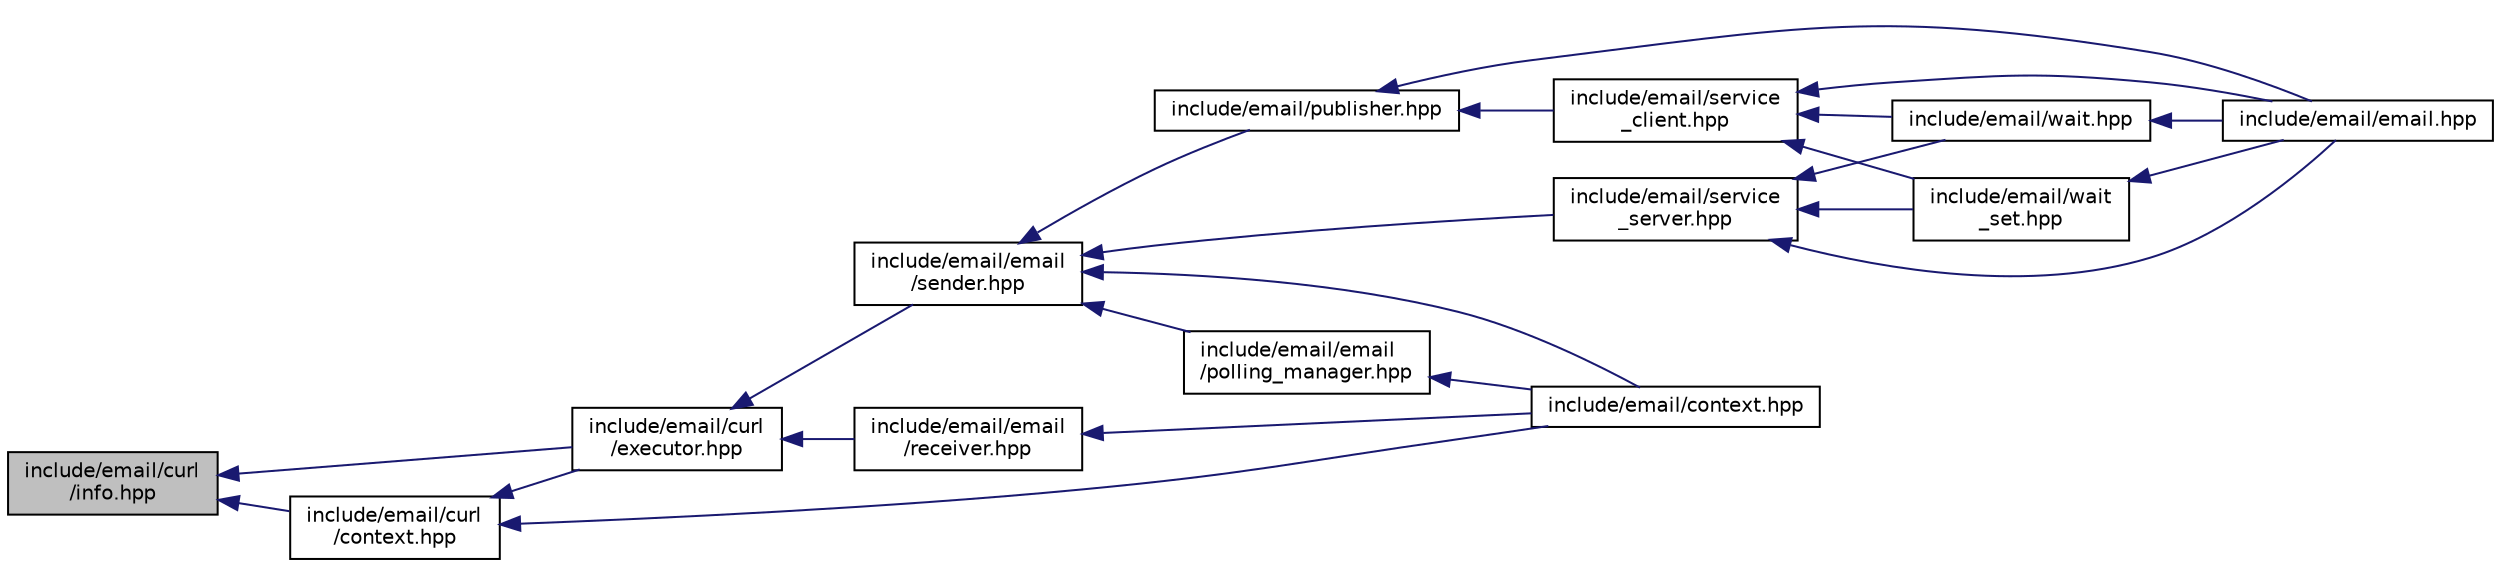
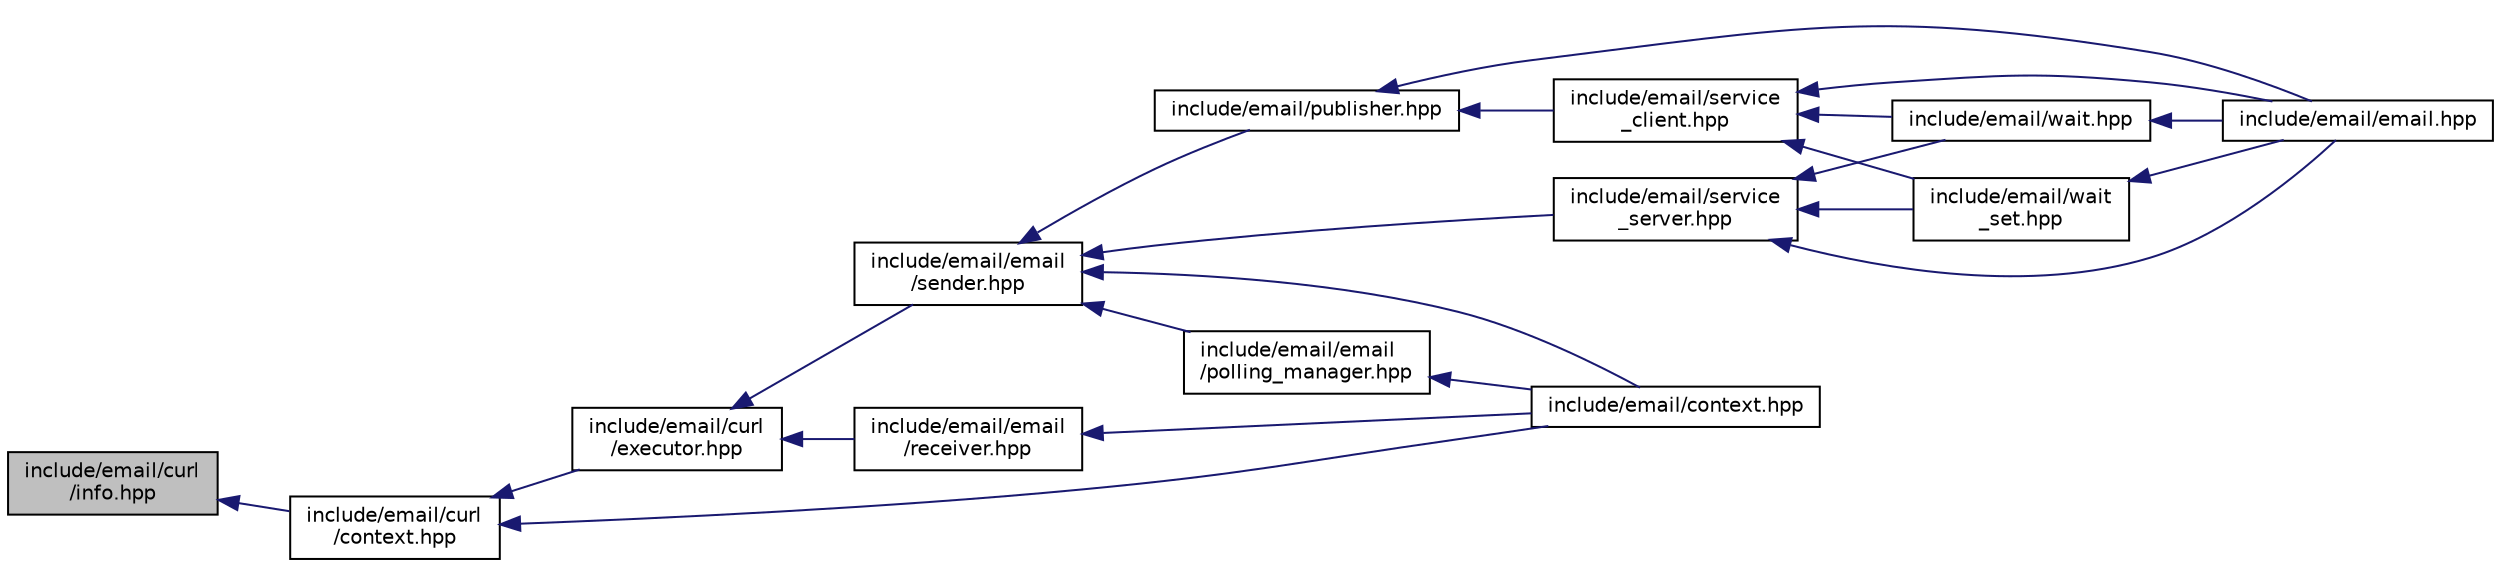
edge "include/email/curl /executor.hpp" -> "include/email/curl /info.hpp": removed
